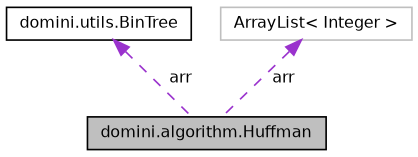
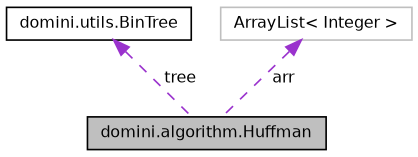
edge "domini.algorithm.Huffman" -> "domini.utils.BinTree": label " arr" -> " tree"
